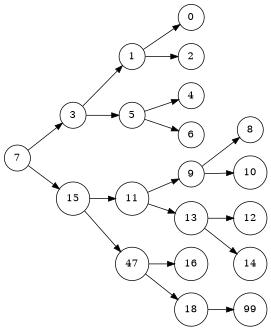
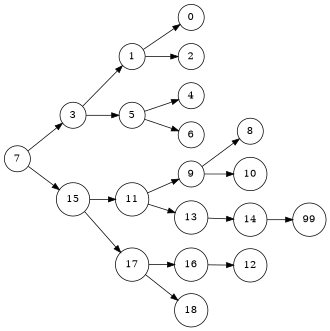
edge "13" -> "12": now "16" -> "12"
node "47": label "47" -> "17"
edge "18" -> "99": now "14" -> "99"
